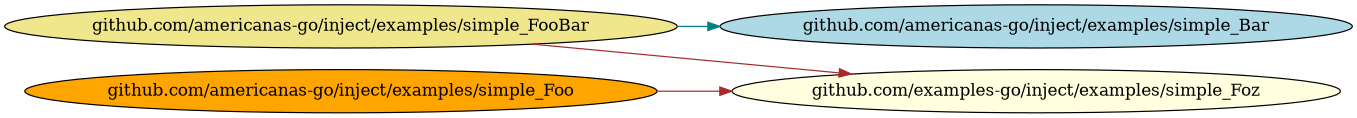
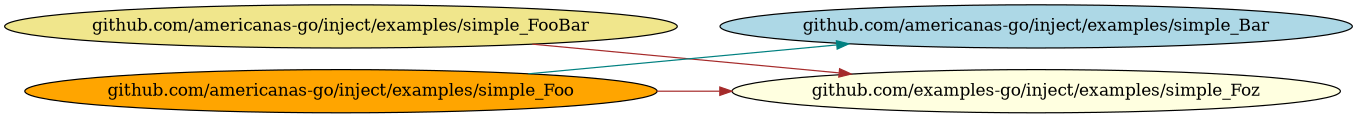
edge "github.com/americanas-go/inject/examples/simple_FooBar" -> "github.com/americanas-go/inject/examples/simple_Bar": now "github.com/americanas-go/inject/examples/simple_Foo" -> "github.com/americanas-go/inject/examples/simple_Bar"
